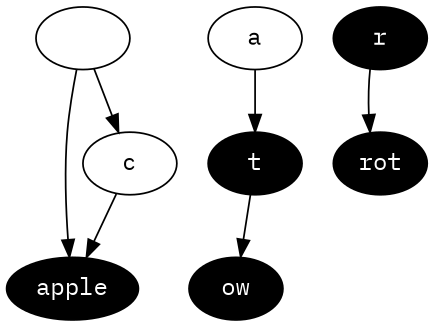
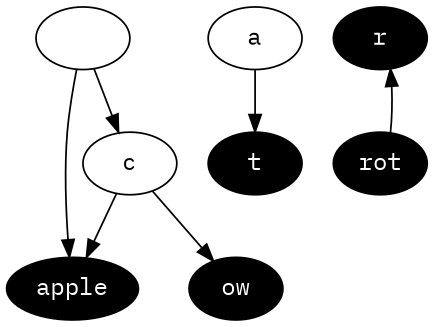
edge "r" -> "rot": reversed
edge "t" -> "ow": now "c" -> "ow"
